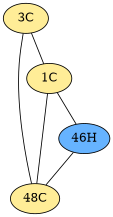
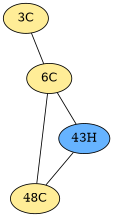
node "1C": label "1C" -> "6C"
edge "3C" -- "48C": removed
node "46H": label "46H" -> "43H"
